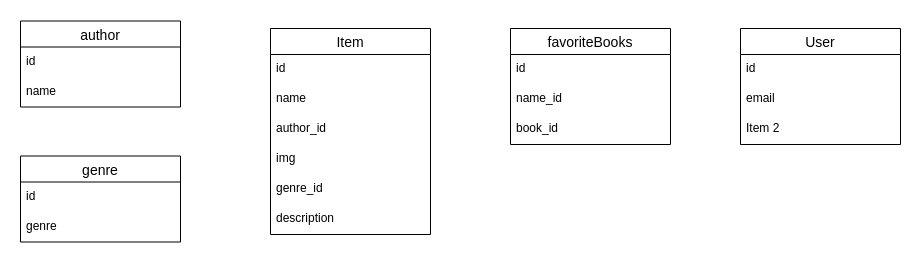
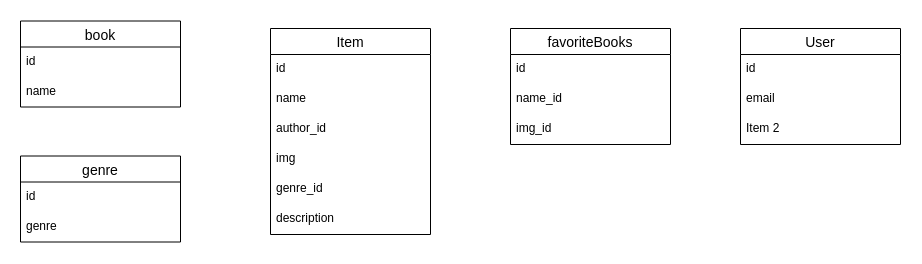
node "author": label "author" -> "book"
node "book_id": label "book_id" -> "img_id"
